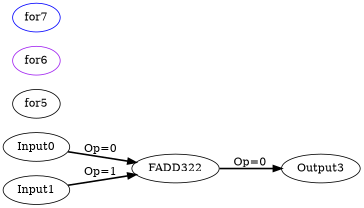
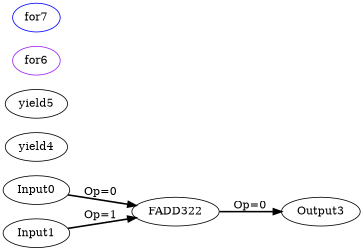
node "for5": label "for5" -> "yield5"
node "yield4": added
